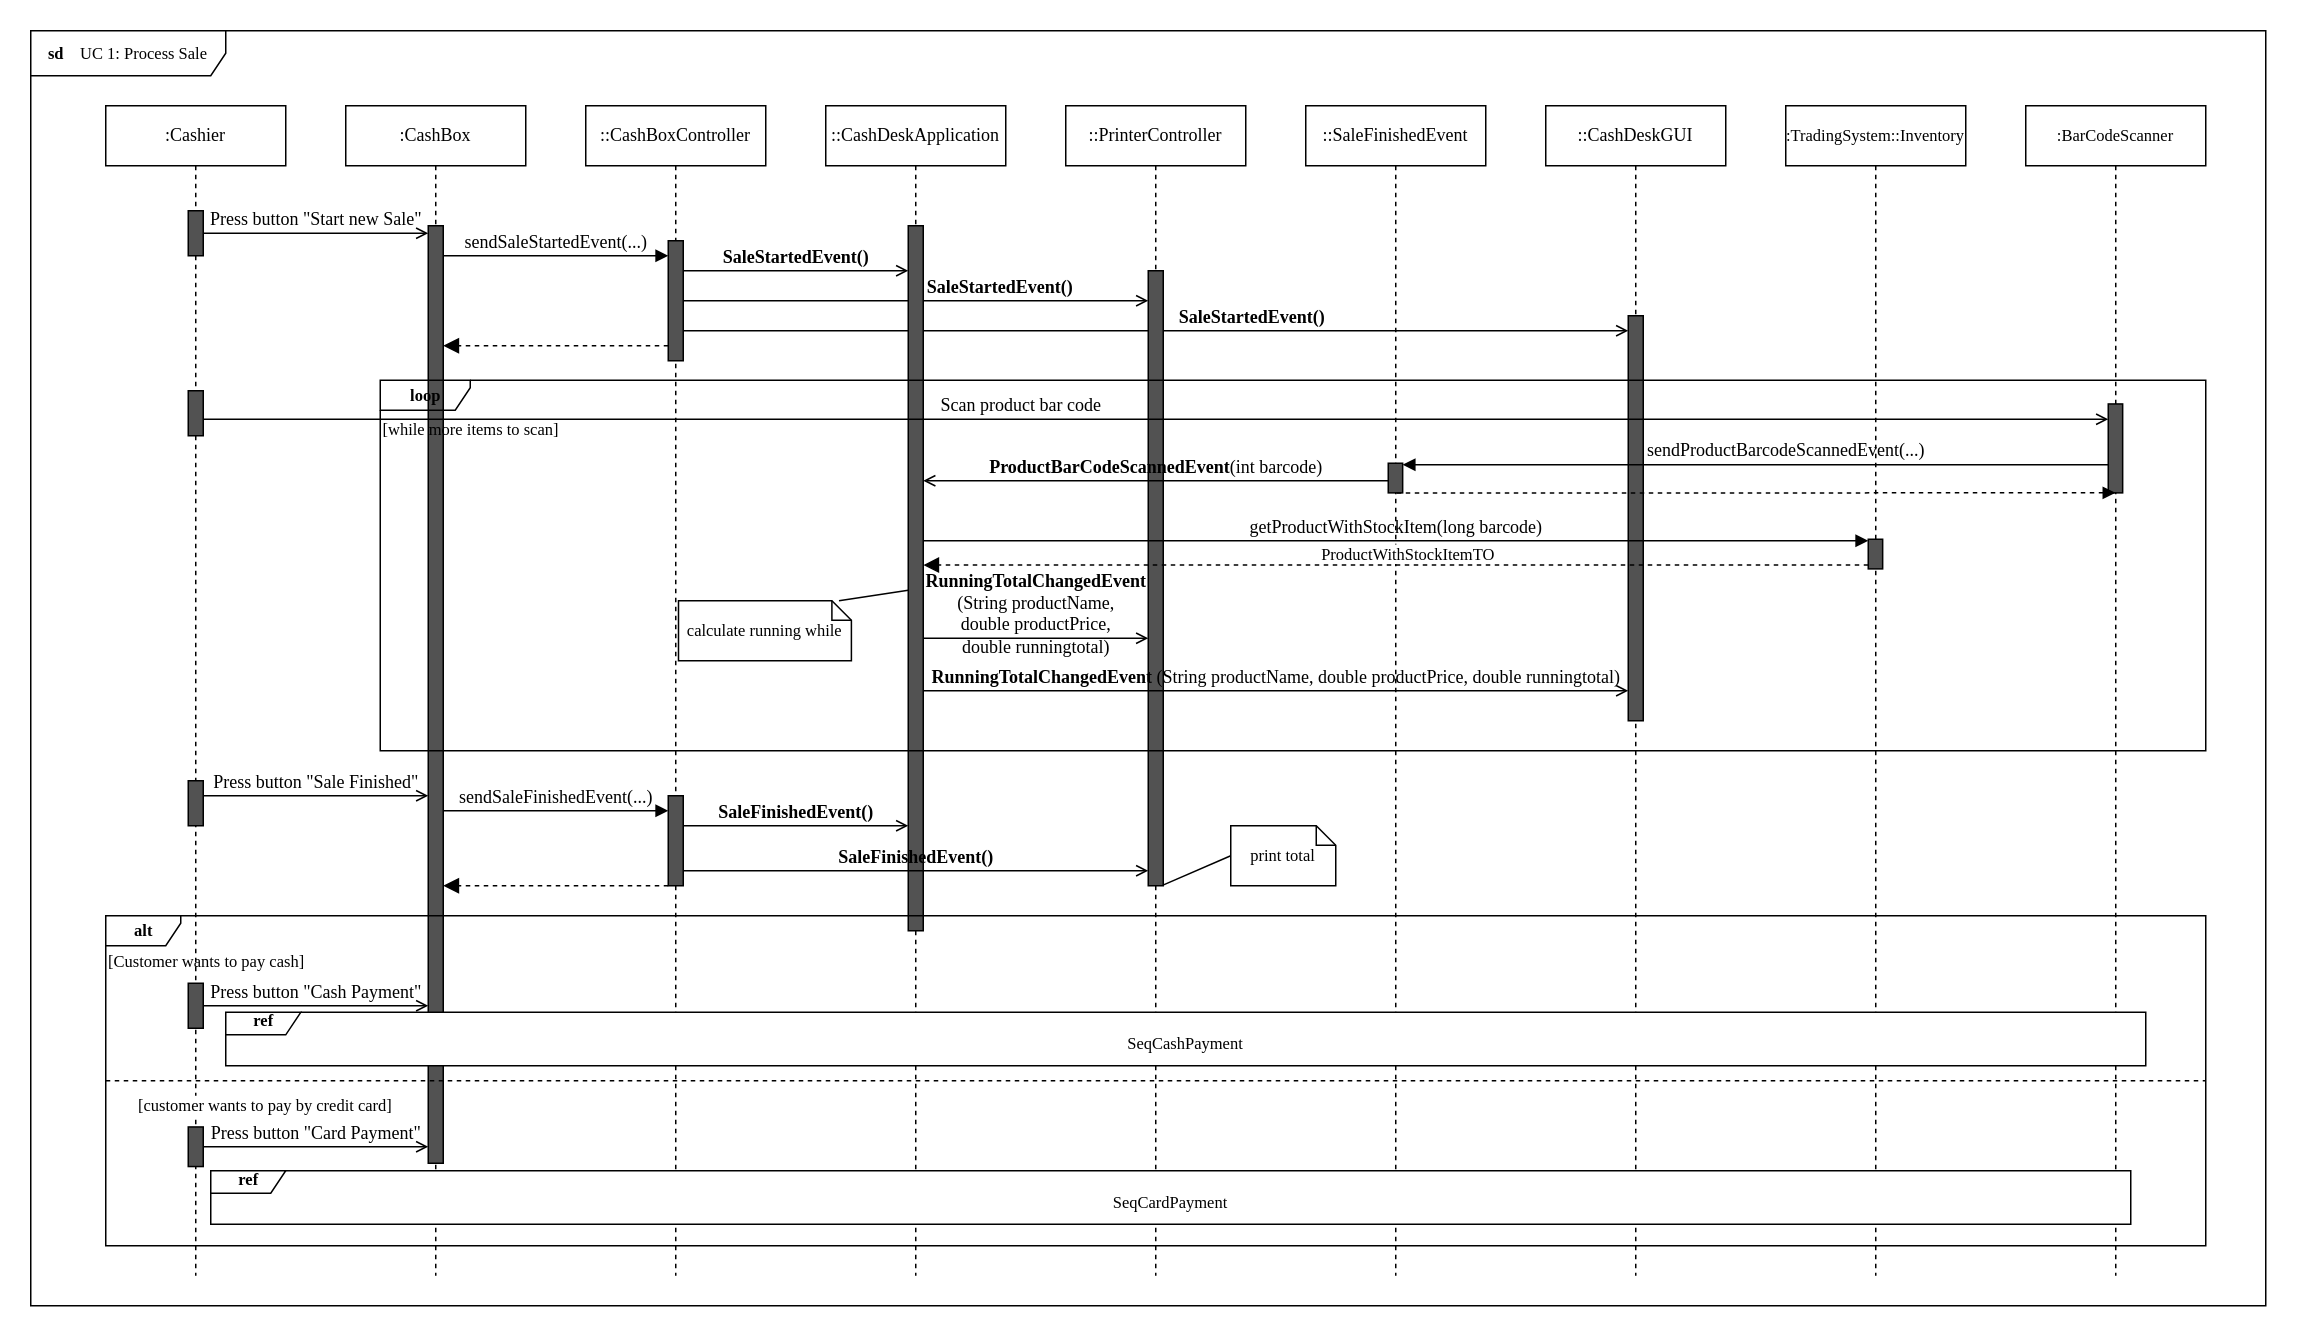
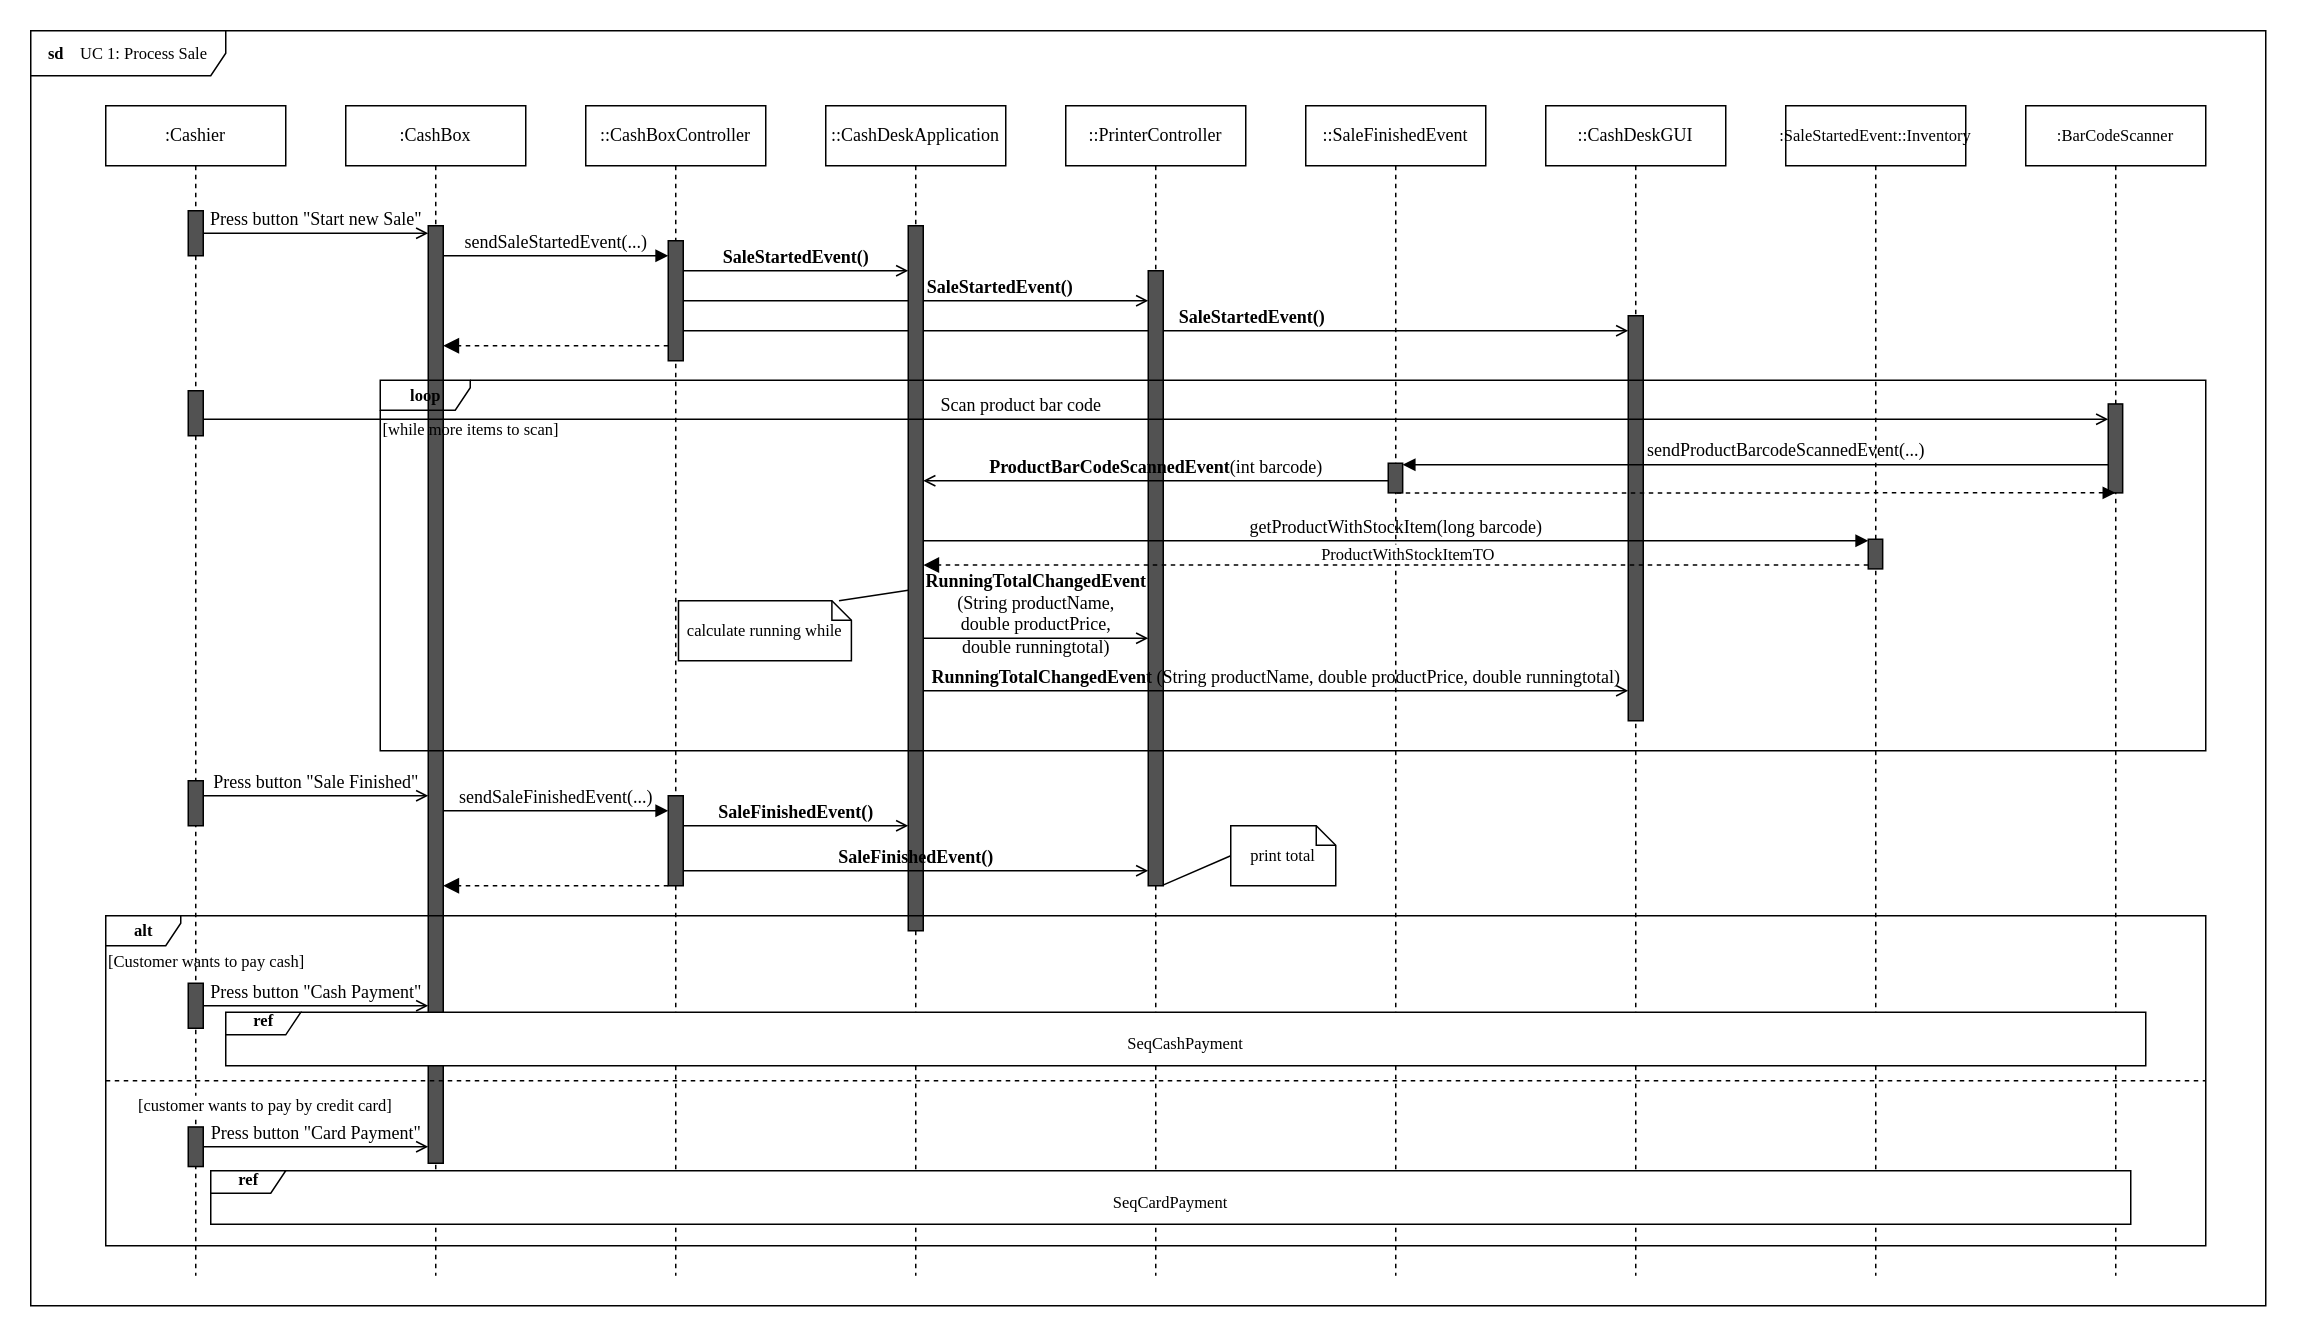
node ":TradingSystem::Inventory": label ":TradingSystem::Inventory" -> ":SaleStartedEvent::Inventory"
